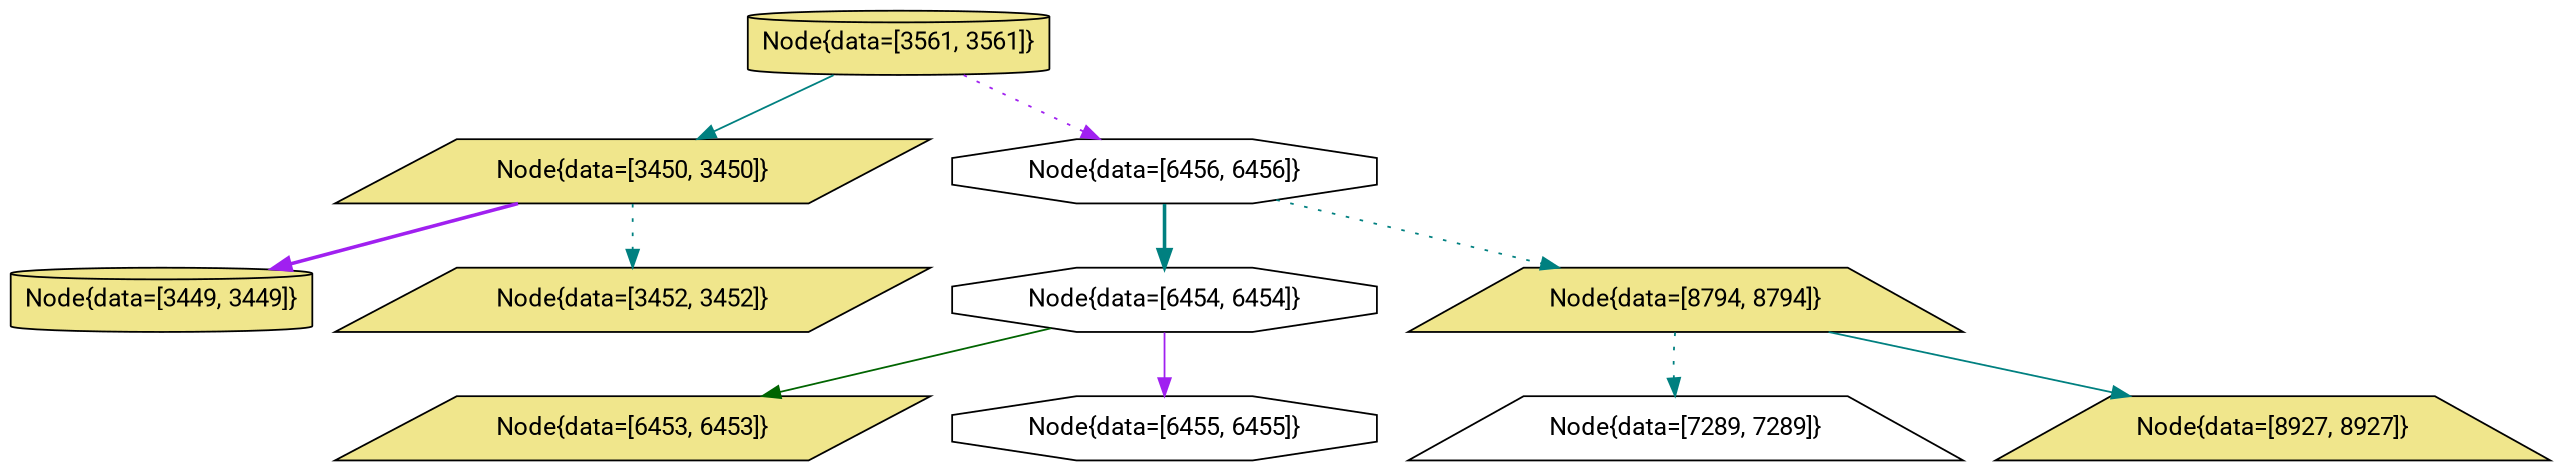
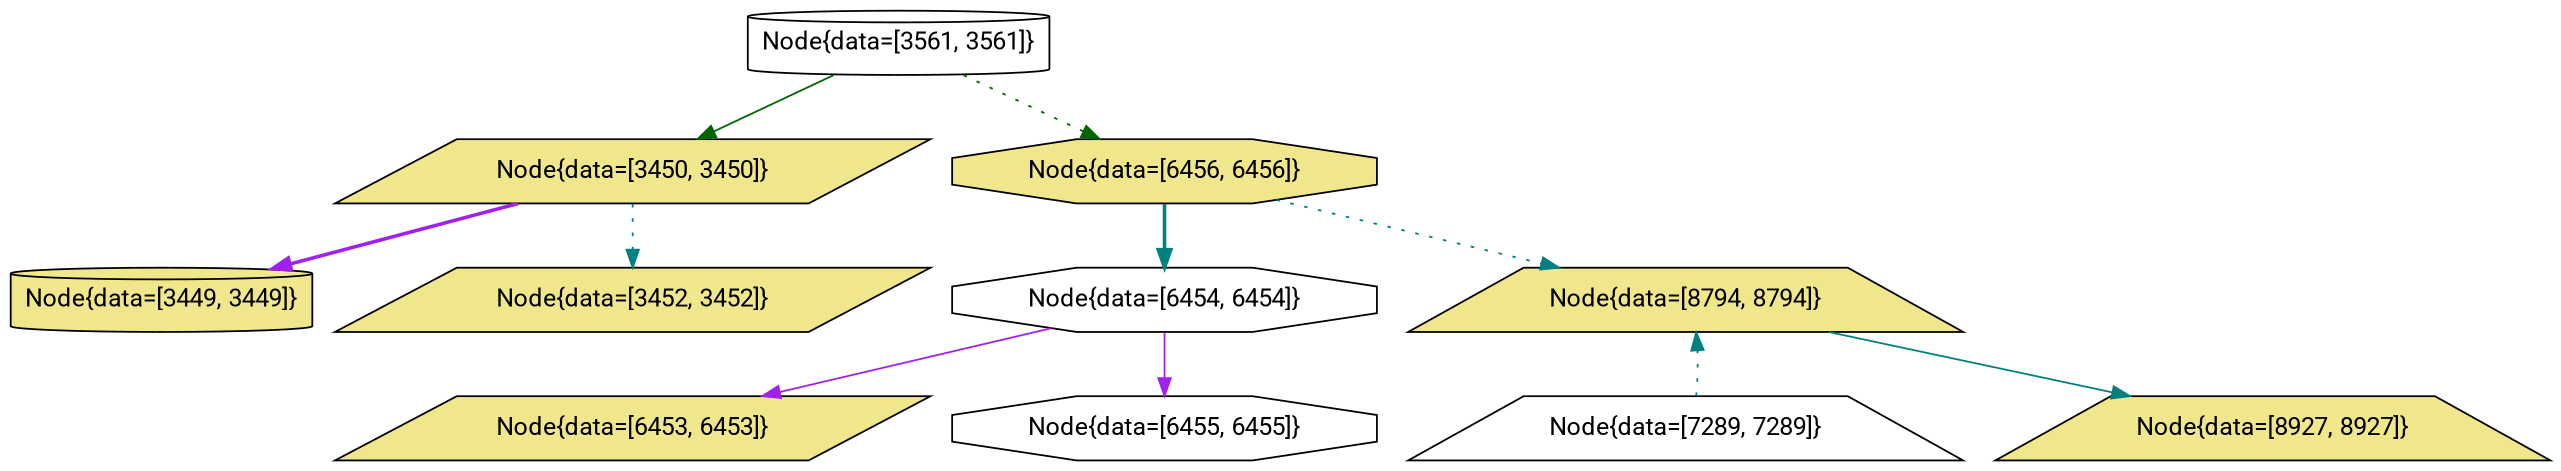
node "Node{data=[3561, 3561]}": fillcolor khaki -> white
edge "Node{data=[3561, 3561]}" -> "Node{data=[3450, 3450]}": color teal -> darkgreen
edge "Node{data=[3561, 3561]}" -> "Node{data=[6456, 6456]}": color purple -> darkgreen
node "Node{data=[6456, 6456]}": fillcolor white -> khaki
edge "Node{data=[8794, 8794]}" -> "Node{data=[7289, 7289]}": reversed
edge "Node{data=[6454, 6454]}" -> "Node{data=[6453, 6453]}": color darkgreen -> purple
